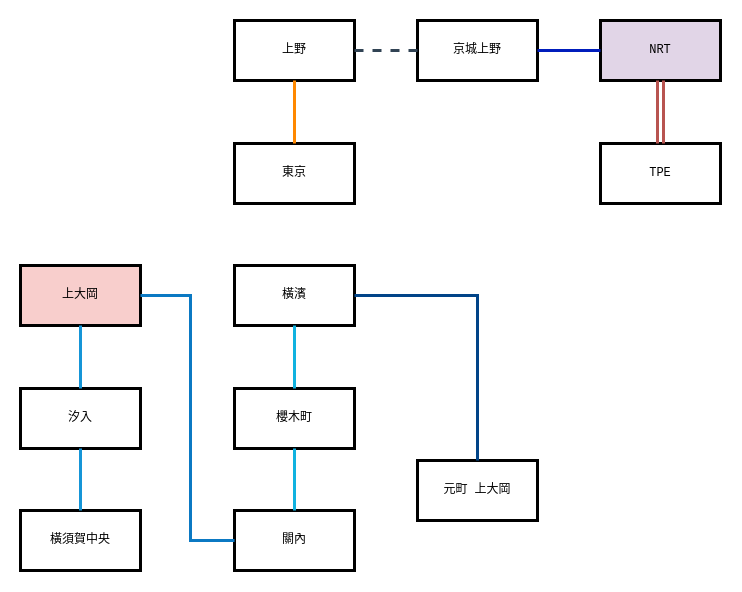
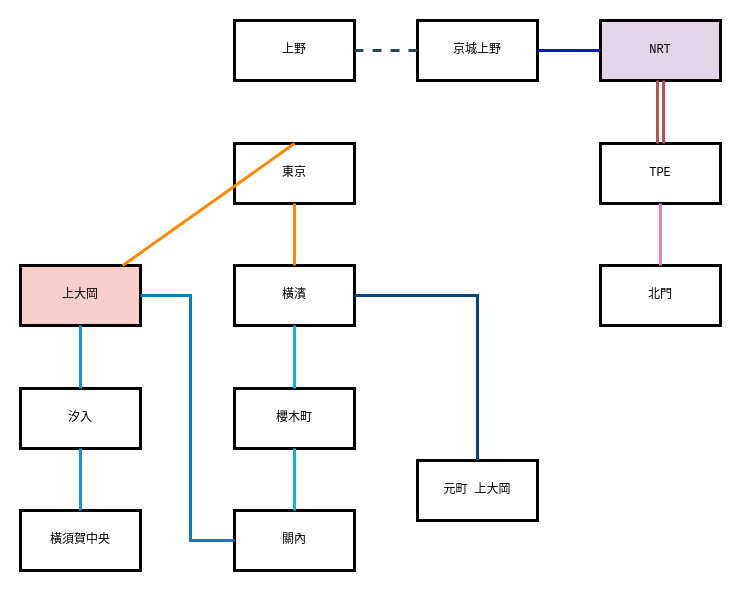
edge "上野" -- "東京": now "上大岡" -- "東京"
edge "東京" -- "橫濱": added
edge "TPE" -- "北門": added
node "北門": added
